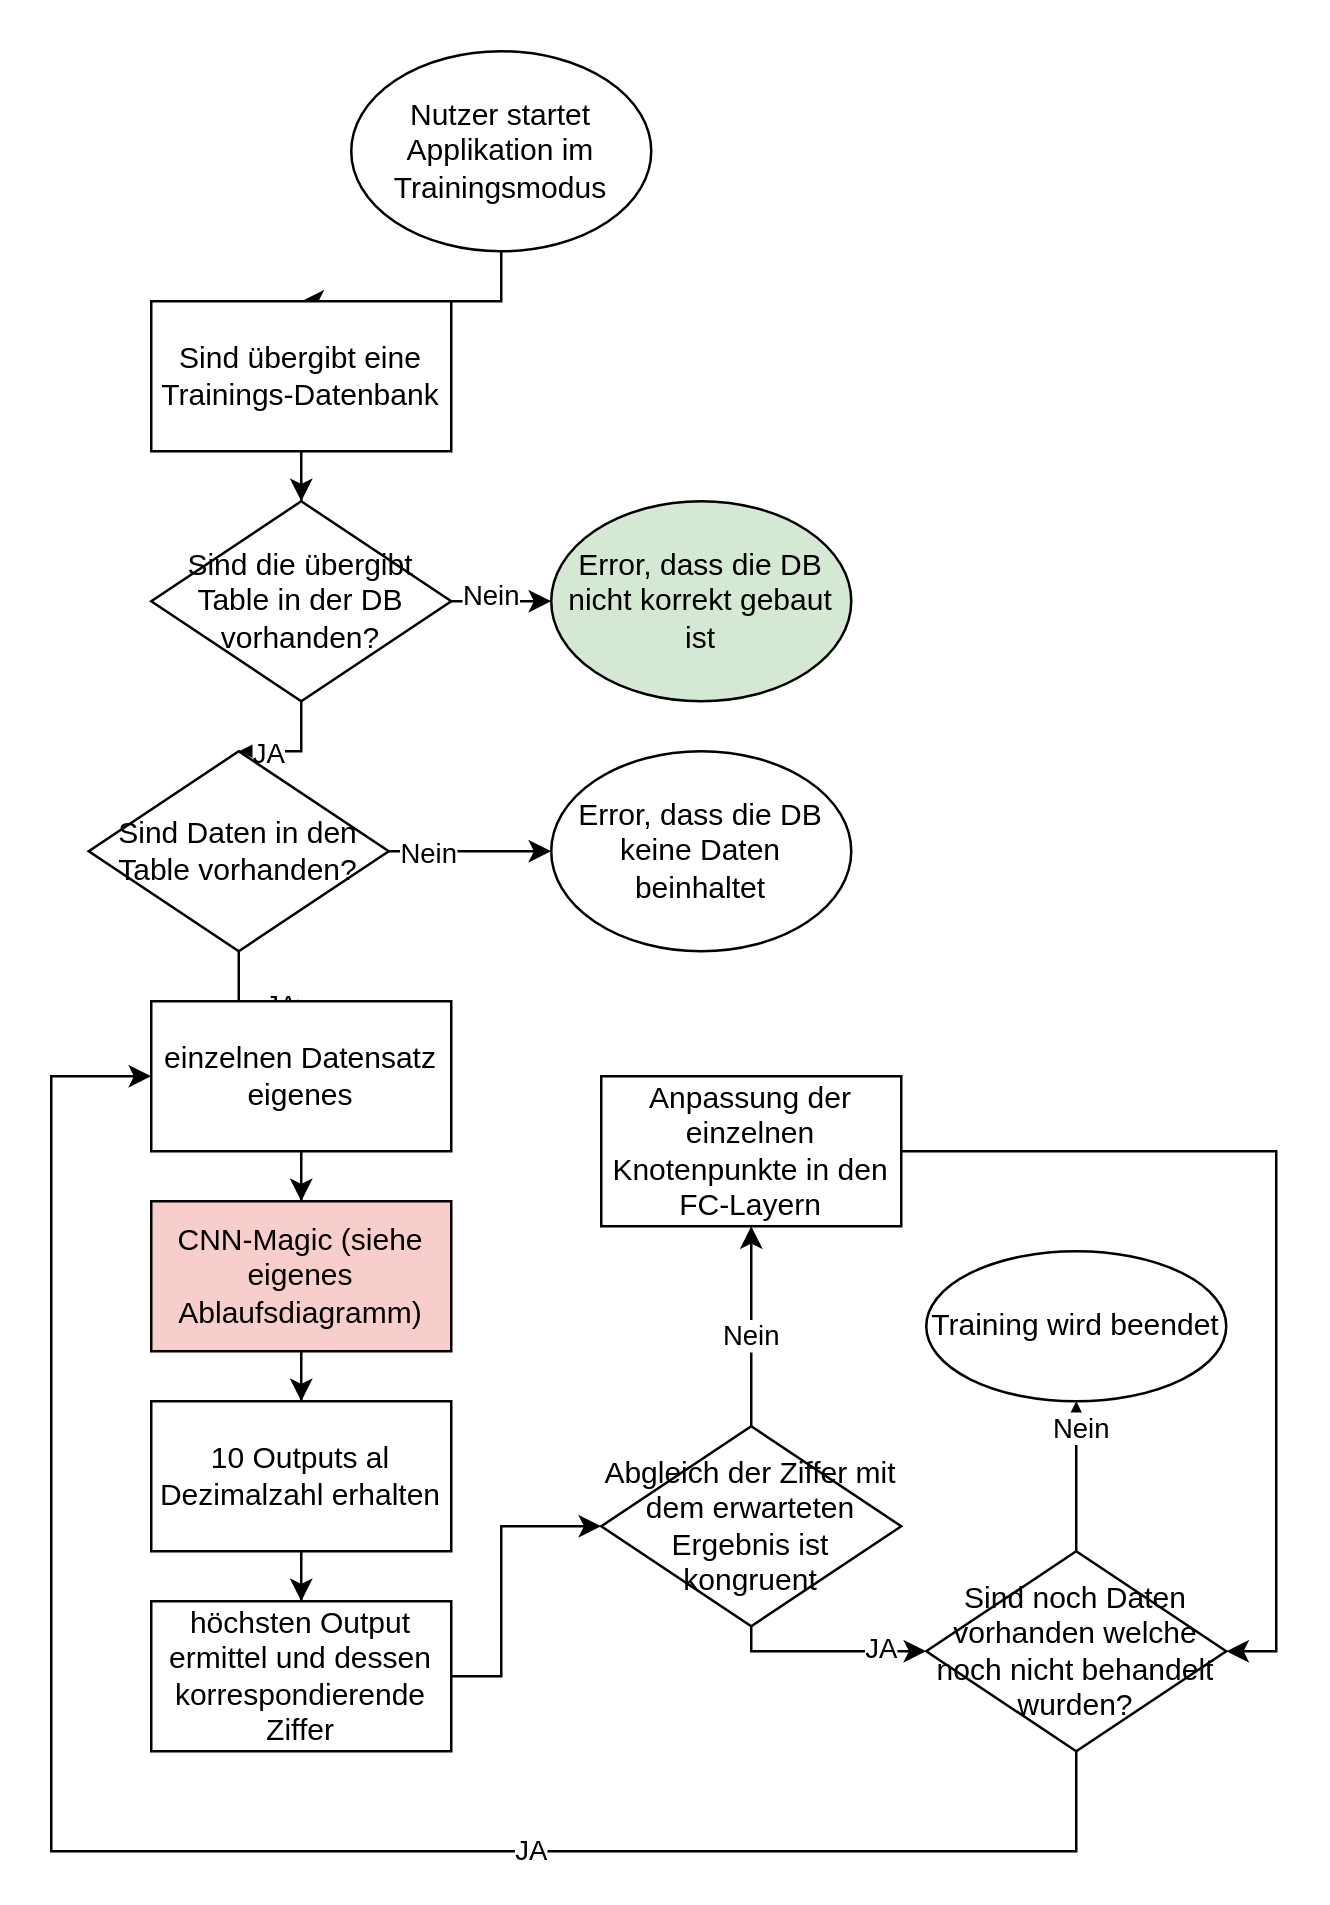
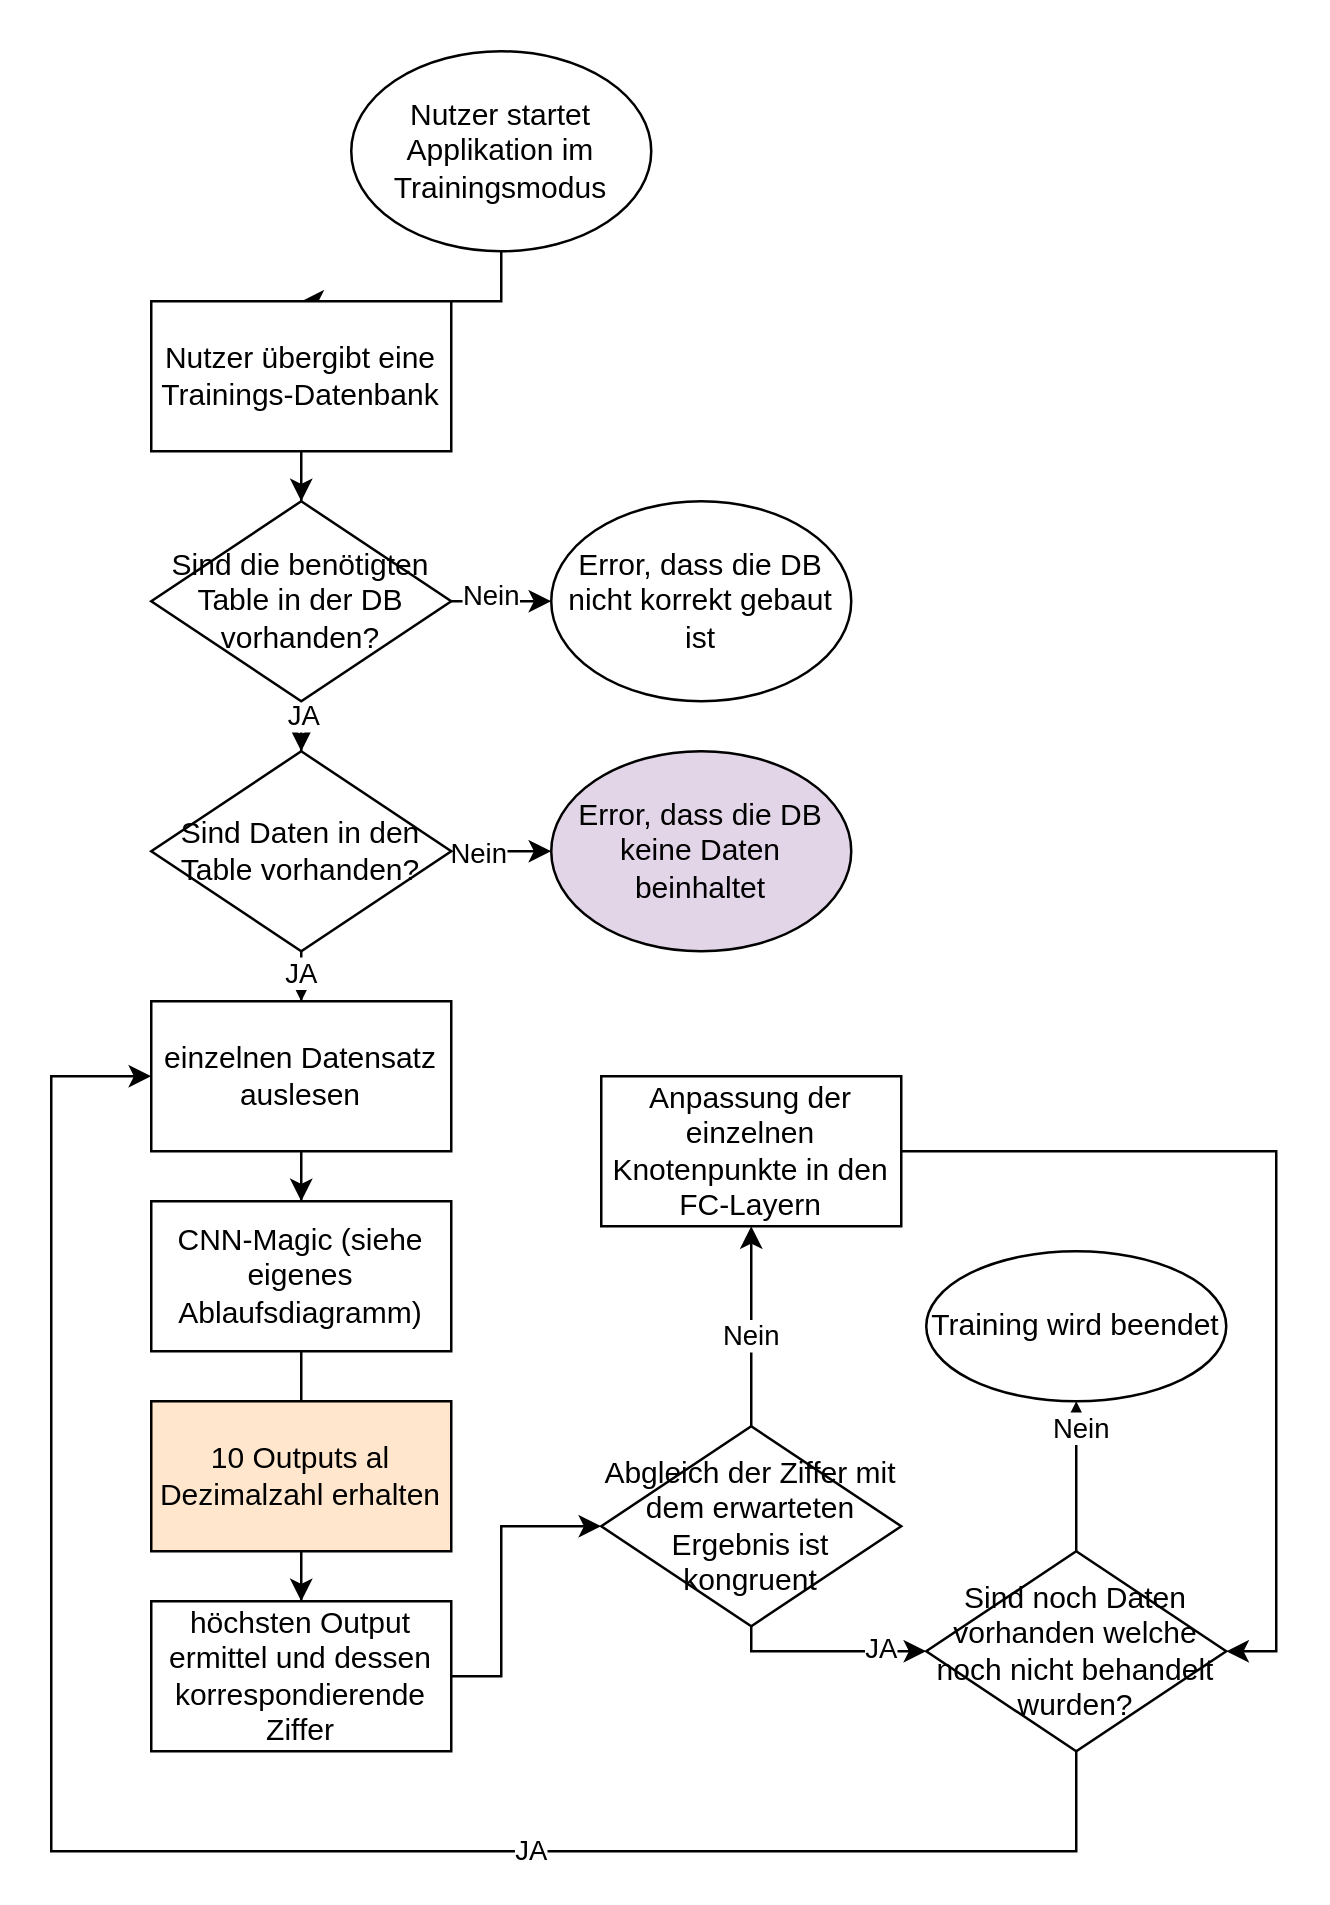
node "Sind übergibt eine Trainings-Datenbank": label "Sind übergibt eine Trainings-Datenbank" -> "Nutzer übergibt eine Trainings-Datenbank"
node "Sind die übergibt Table in der DB vorhanden?": label "Sind die übergibt Table in der DB vorhanden?" -> "Sind die benötigten Table in der DB vorhanden?"
node "Error, dass die DB nicht korrekt gebaut ist": fillcolor #d5e8d4 -> #ffffff
node "Sind Daten in den Table vorhanden?": moved (239, 851) -> (301, 851)
node "Error, dass die DB keine Daten beinhaltet": fillcolor #ffffff -> #e1d5e7
node "einzelnen Datensatz eigenes": label "einzelnen Datensatz eigenes" -> "einzelnen Datensatz auslesen"
node "CNN-Magic (siehe eigenes Ablaufsdiagramm)": fillcolor #f8cecc -> #ffffff
edge "CNN-Magic (siehe eigenes Ablaufsdiagramm)" -> "10 Outputs al Dezimalzahl erhalten": arrowhead classic -> none
node "10 Outputs al Dezimalzahl erhalten": fillcolor #ffffff -> #ffe6cc
